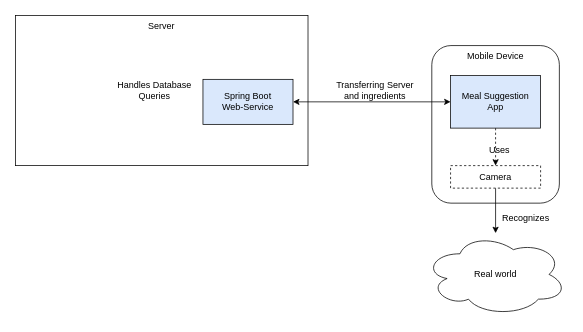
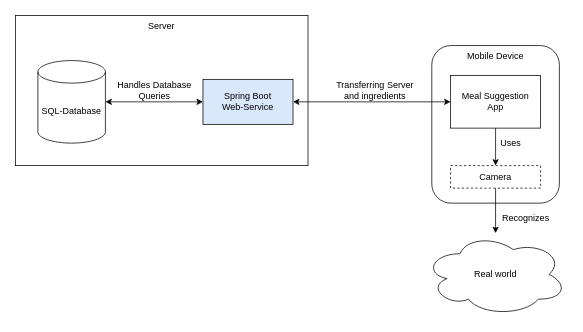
node "SQL-Database": added
edge "SQL-Database" -- "Spring Boot Web-Service": added
node "Meal Suggestion App": fillcolor #dae8fc -> #ffffff
edge "Meal Suggestion App" -> "Camera": style dashed -> solid
node "Uses": moved (499, 150) -> (510, 143)
